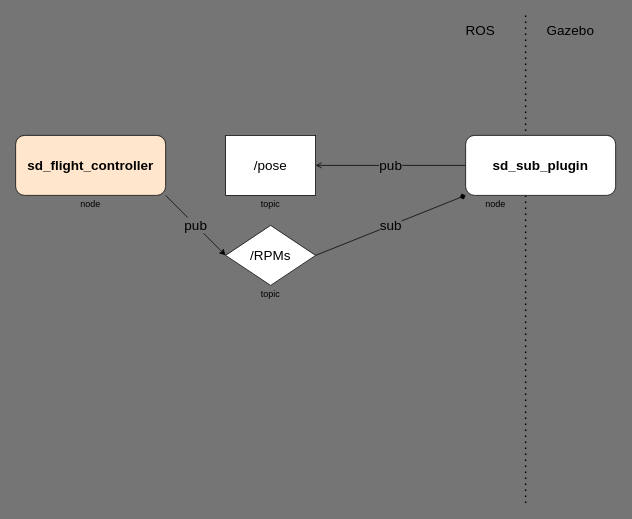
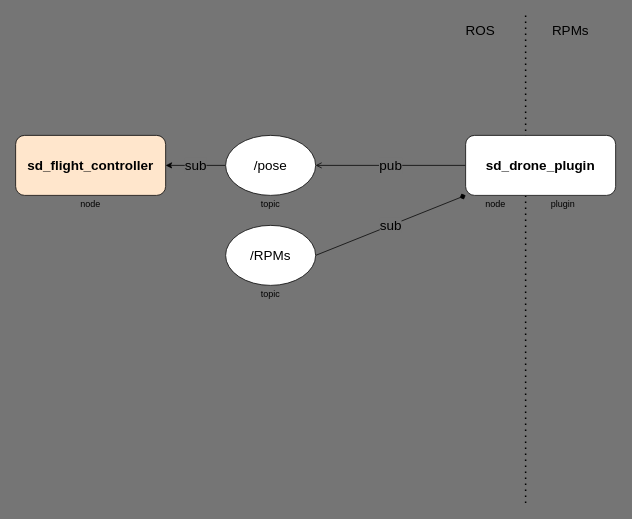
node "Gazebo": label "Gazebo" -> "RPMs"
edge "/pose" -> "sd_flight_controller": added, label "sub"
node "/pose": shape rectangle -> ellipse
node "sd_sub_plugin": label "sd_sub_plugin" -> "sd_drone_plugin"
node "plugin": added
edge "sd_flight_controller" -> "/RPMs": removed, label "pub"
node "/RPMs": shape diamond -> ellipse
